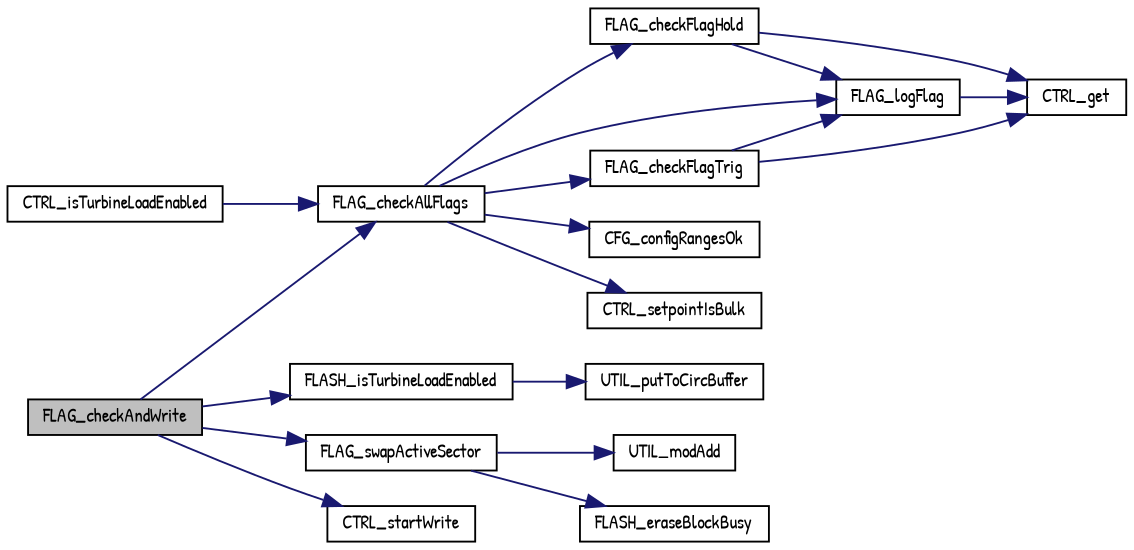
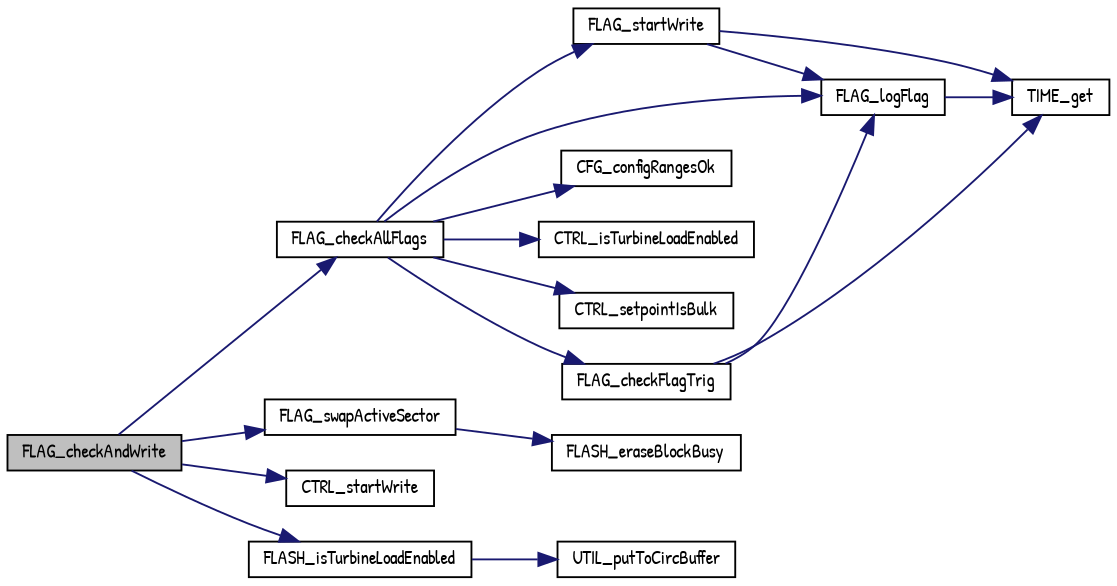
node "FLAG_checkFlagHold": label "FLAG_checkFlagHold" -> "FLAG_startWrite"
node "CTRL_get": label "CTRL_get" -> "TIME_get"
edge "CTRL_isTurbineLoadEnabled" -> "FLAG_checkAllFlags": reversed
node "UTIL_modAdd": removed
